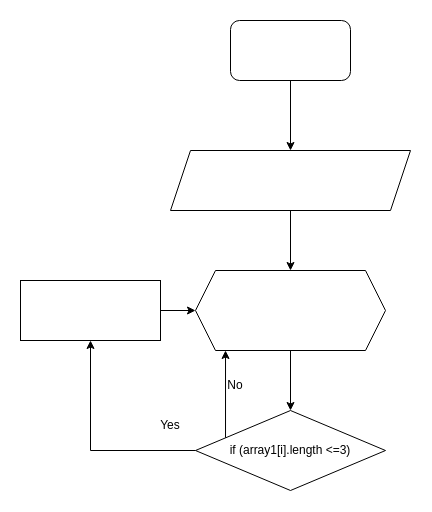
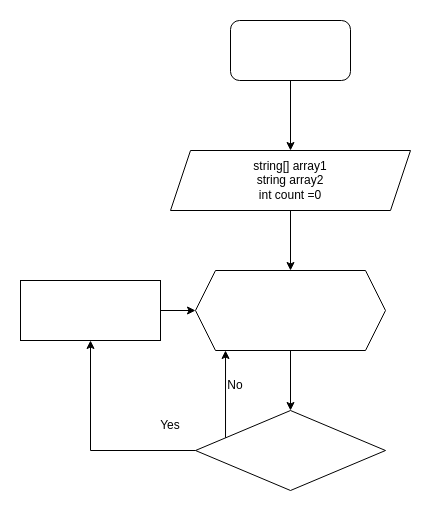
node "string[] array1 string array2 int count =0": added
node "if (array1[i].length <=3)": removed
